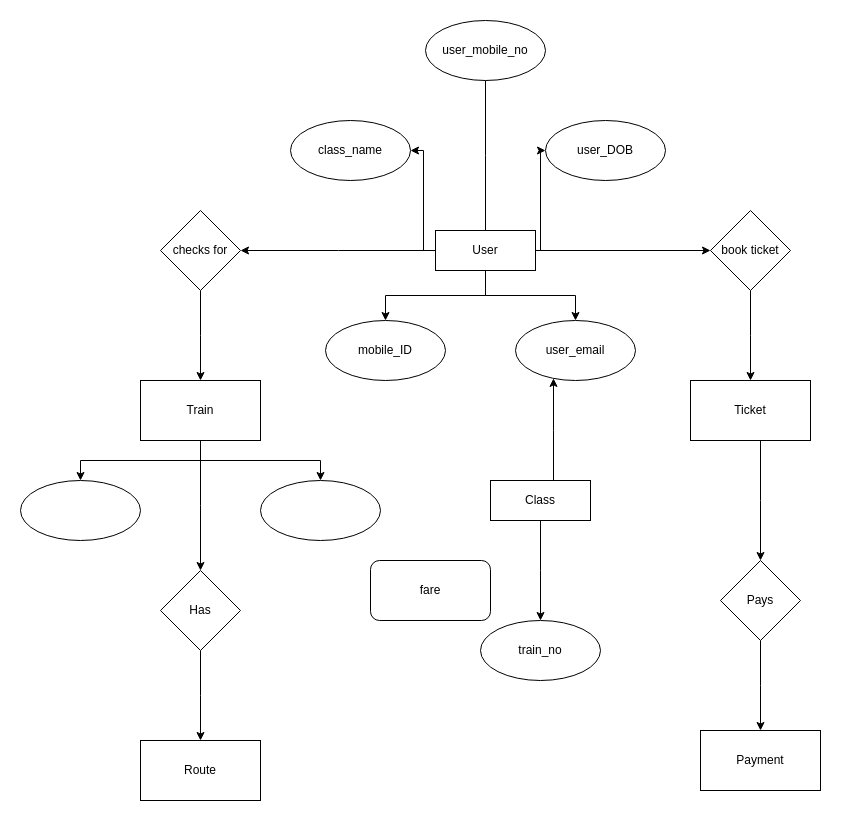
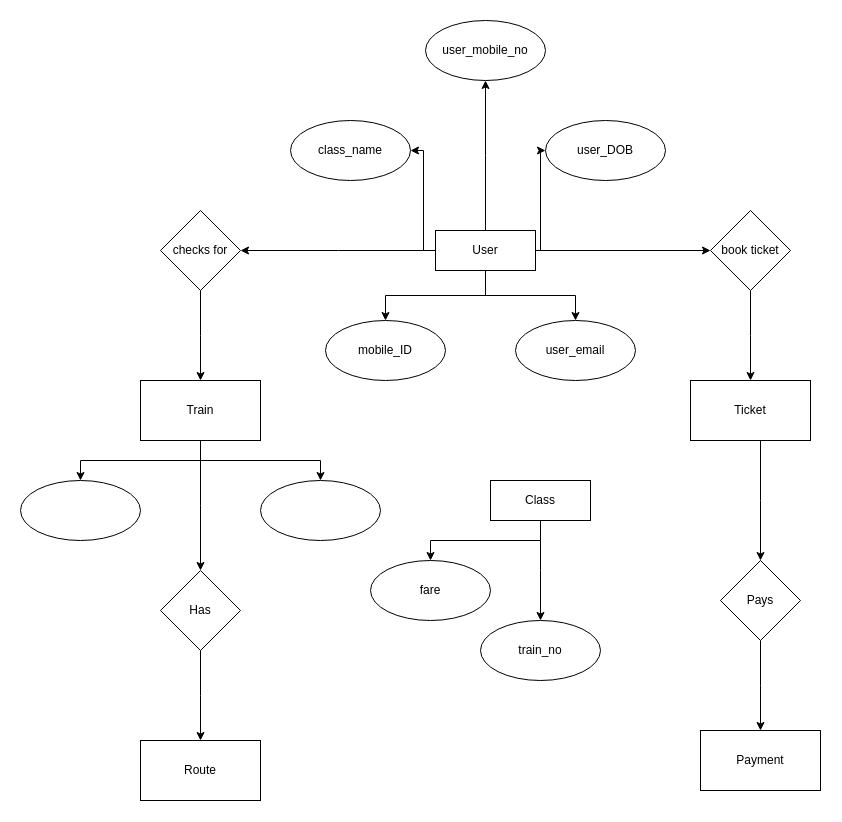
edge "user_mobile_no" -- "User": arrowhead none -> classic
edge "Class" -> "user_email": now "Class" -> "fare"
node "fare": shape rounded rectangle -> ellipse
